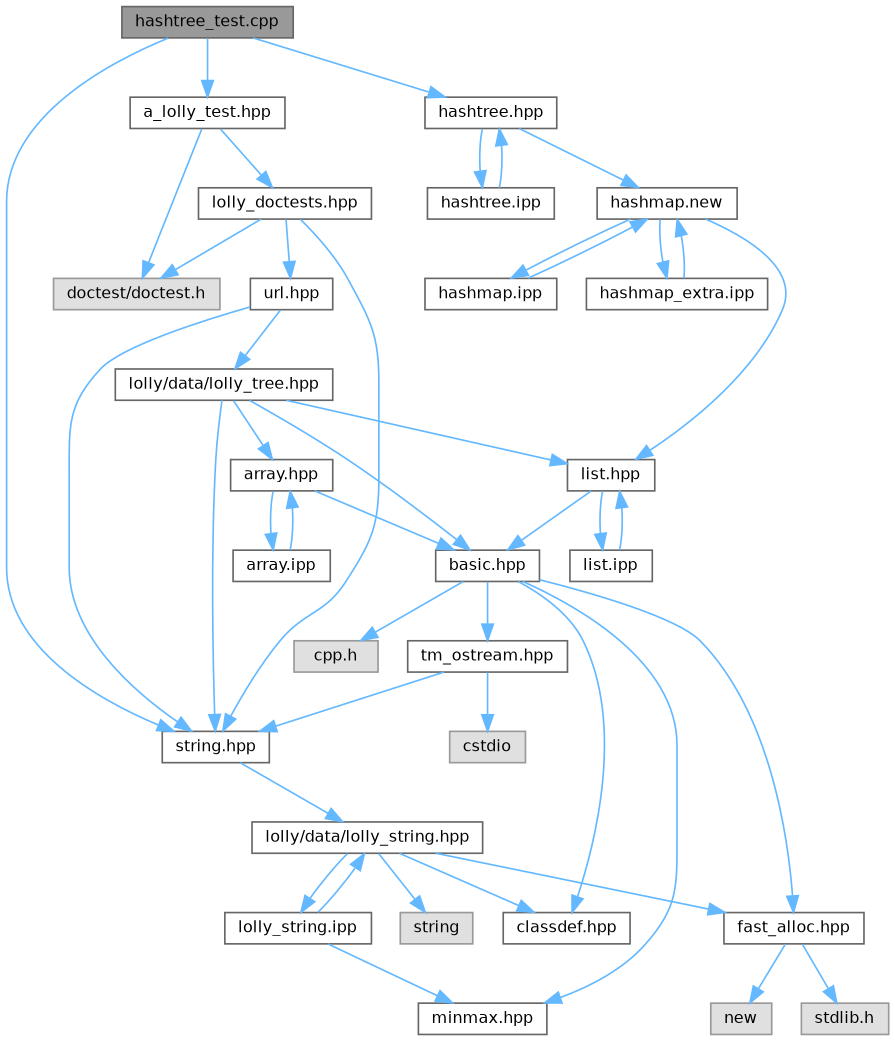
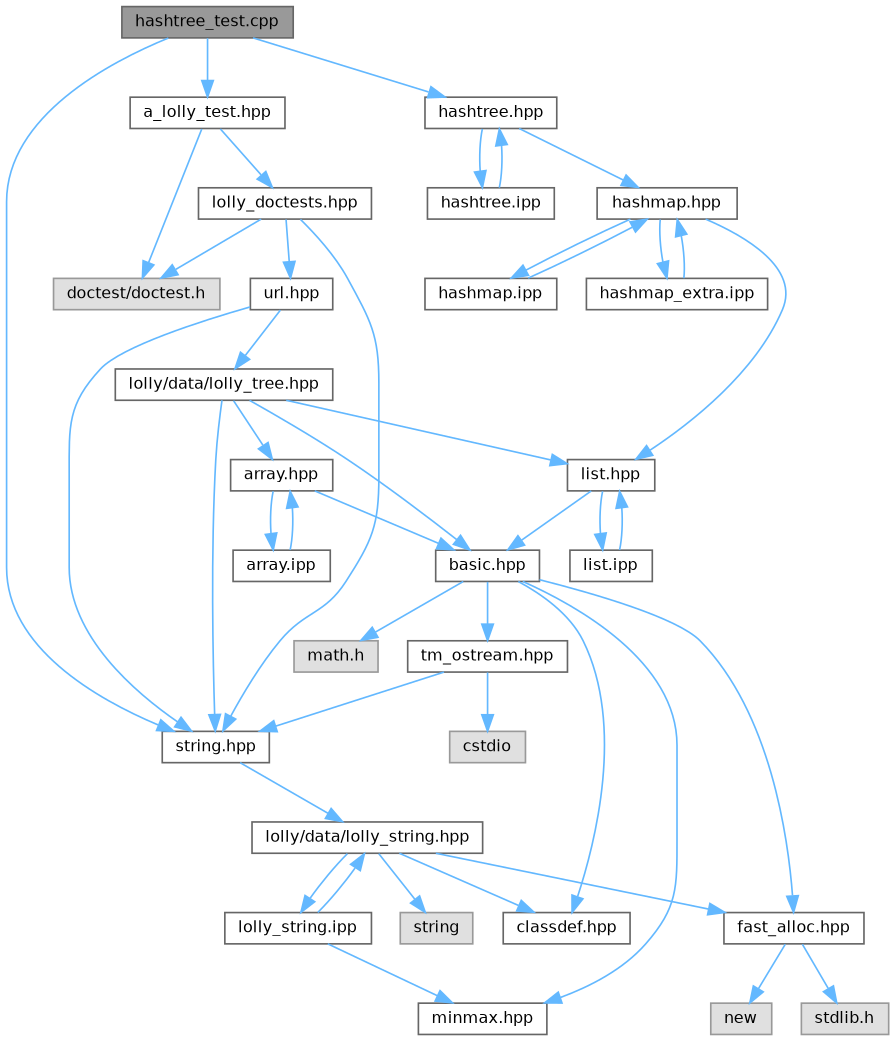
node "hashmap.new": label "hashmap.new" -> "hashmap.hpp"
node "cpp.h": label "cpp.h" -> "math.h"
